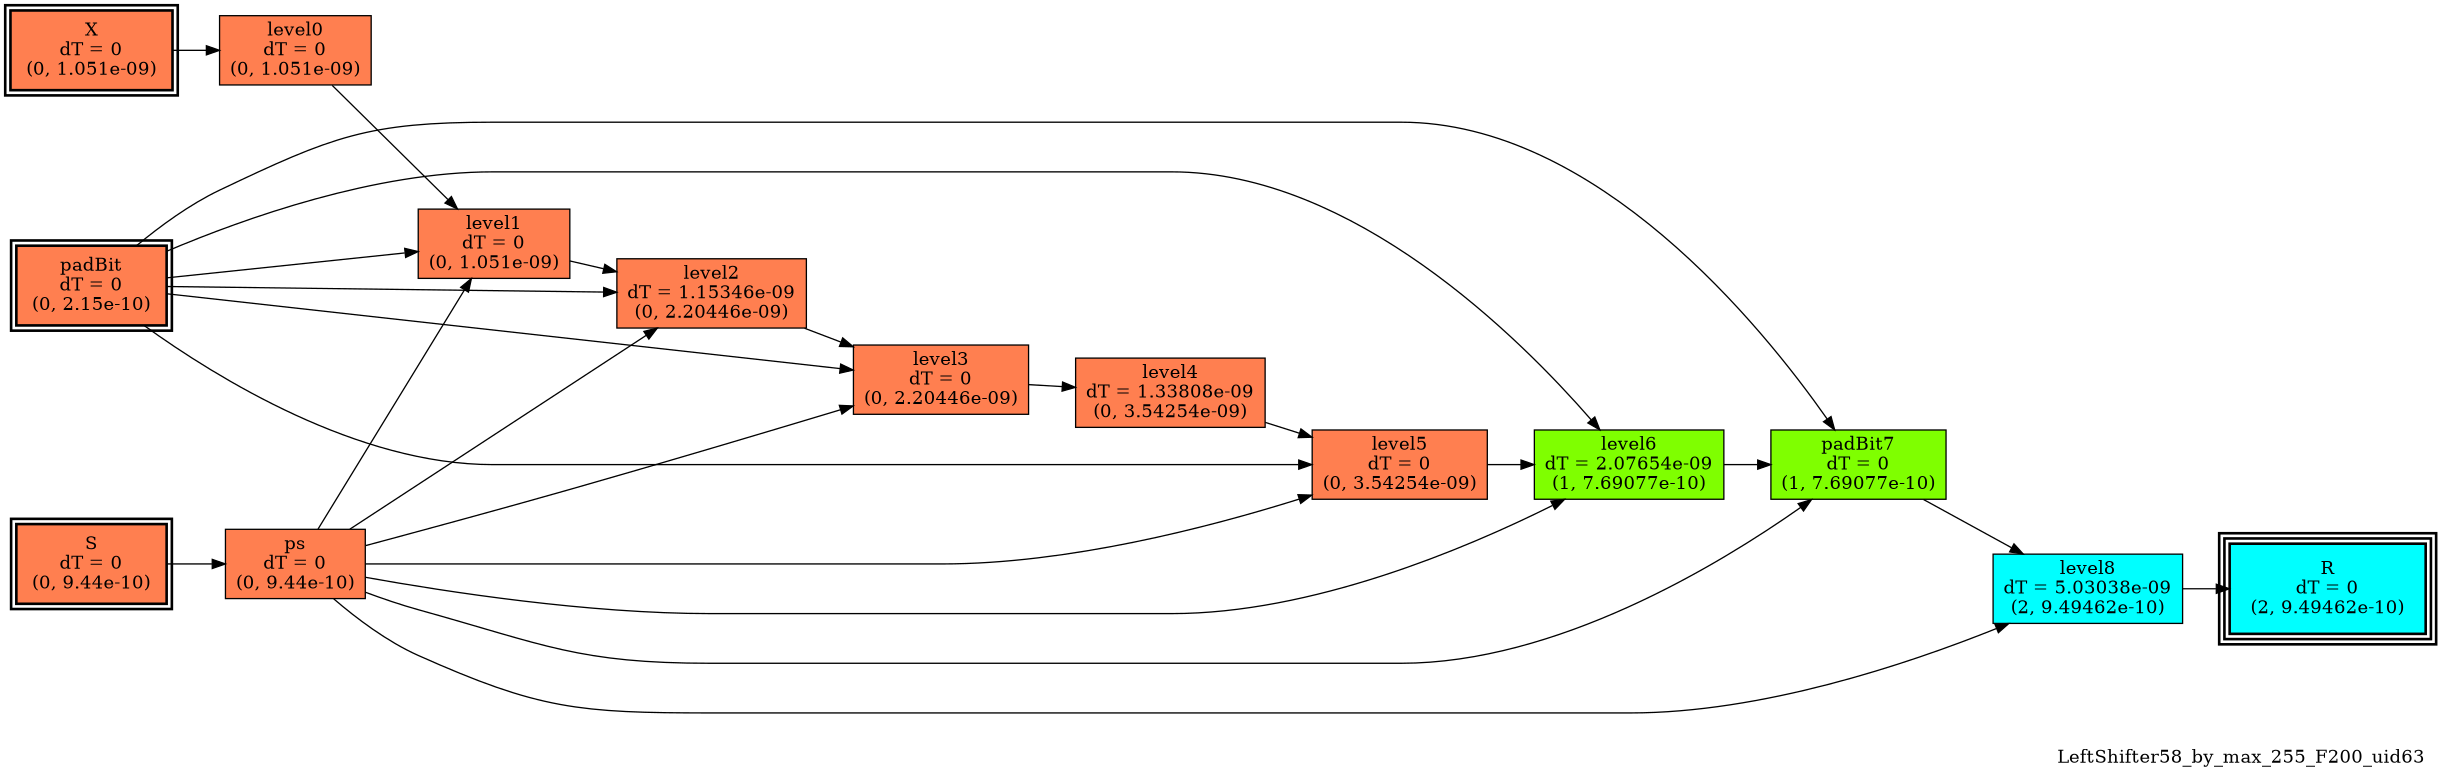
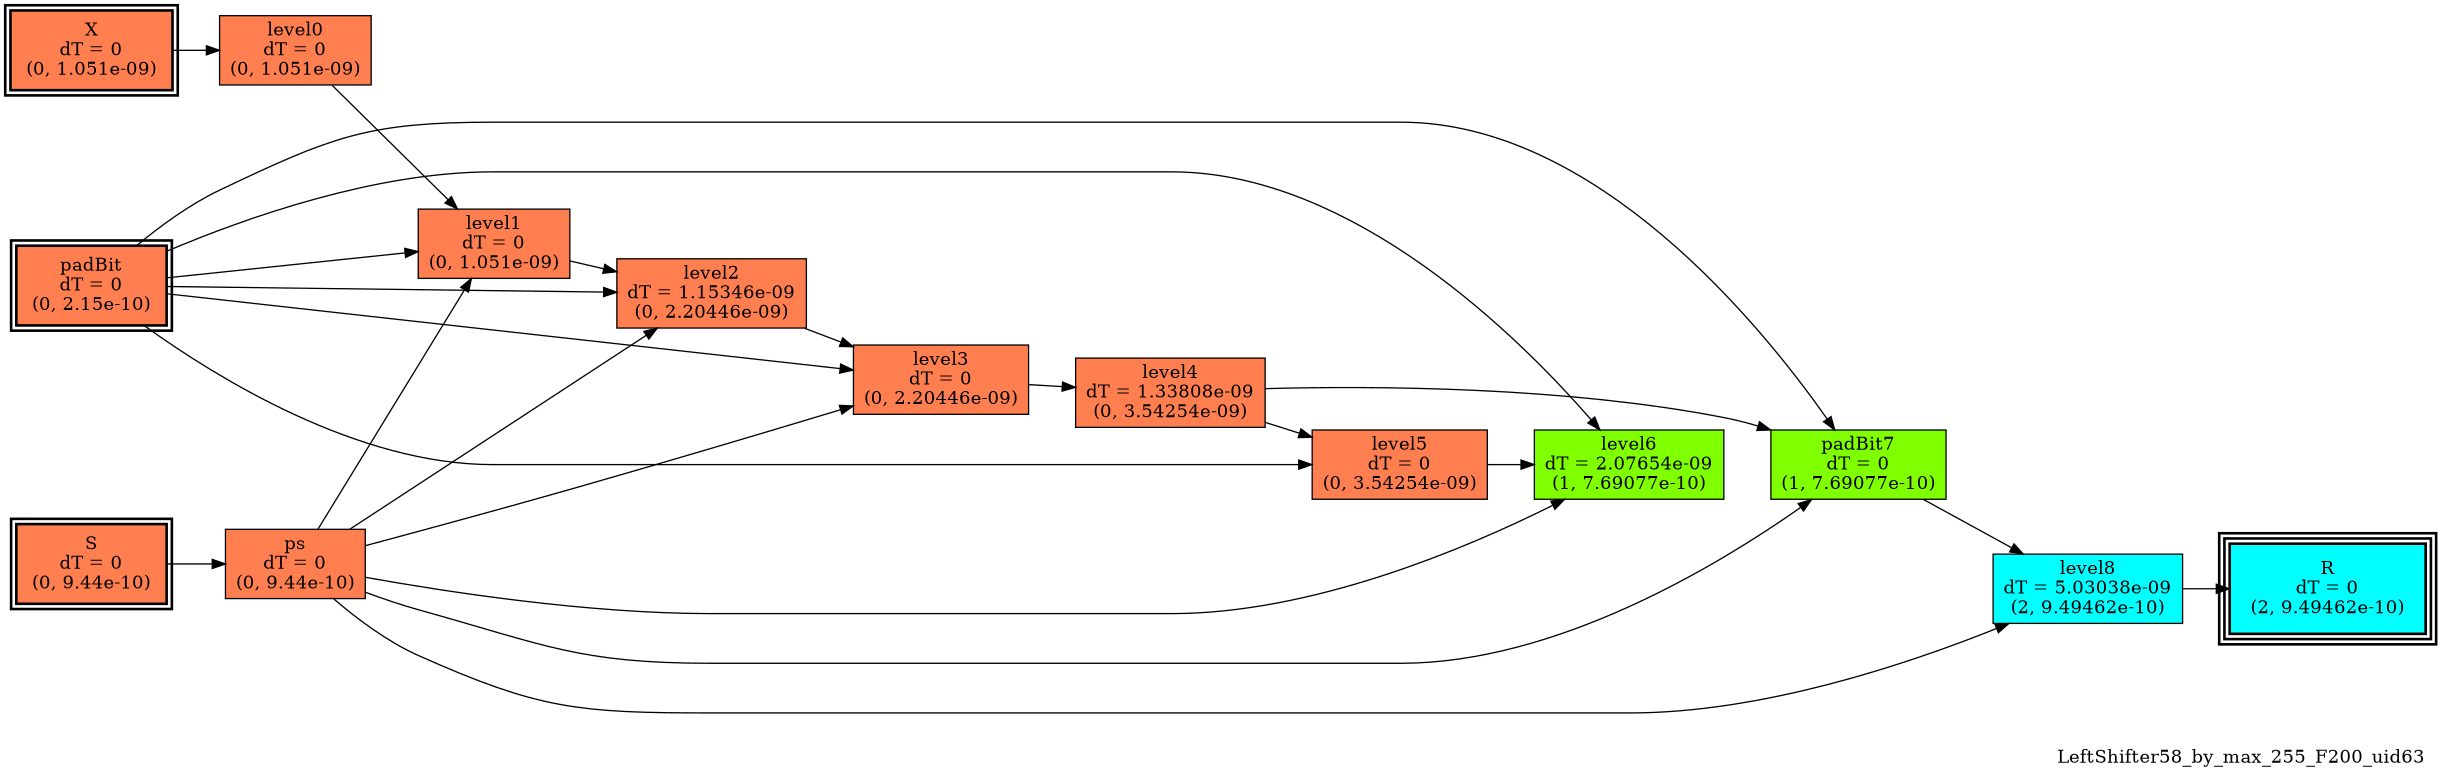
edge "level6 dT = 2.07654e-09 (1, 7.69077e-10)" -> "padBit7 dT = 0 (1, 7.69077e-10)": now "level4 dT = 1.33808e-09 (0, 3.54254e-09)" -> "padBit7 dT = 0 (1, 7.69077e-10)"
edge "ps dT = 0 (0, 9.44e-10)" -> "level5 dT = 0 (0, 3.54254e-09)": removed
